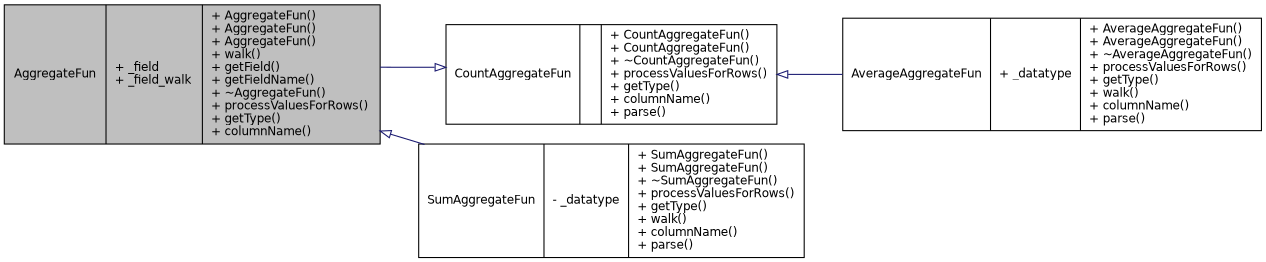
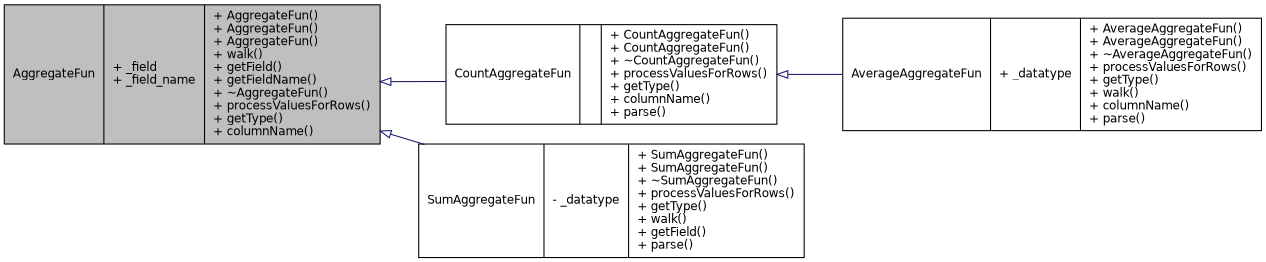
edge "AggregateFun" -> "CountAggregateFun": reversed
node "AggregateFun": text "+ _field_walk" -> "+ _field_name"
node "SumAggregateFun": text "+ columnName()" -> "+ getField()"
